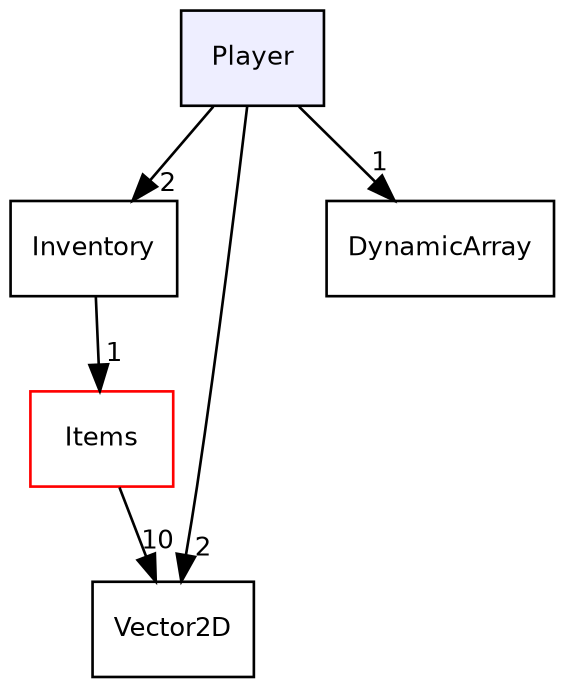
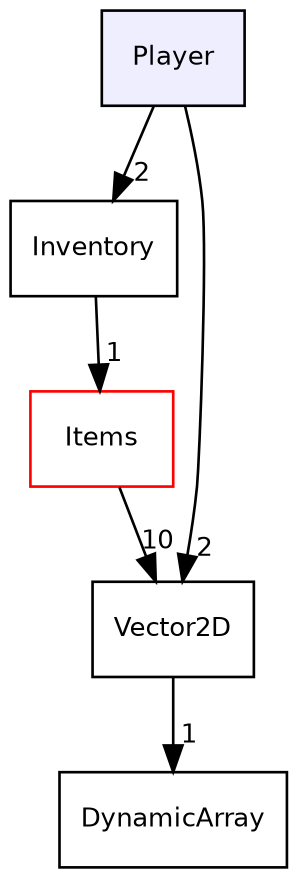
edge "Player" -> "DynamicArray": now "Vector2D" -> "DynamicArray"
